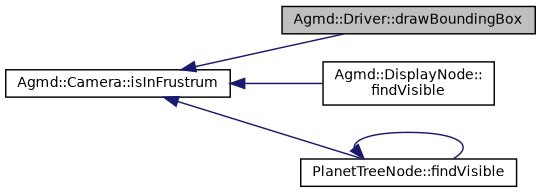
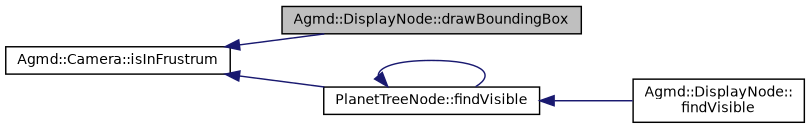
node "Agmd::Driver::drawBoundingBox": label "Agmd::Driver::drawBoundingBox" -> "Agmd::DisplayNode::drawBoundingBox"
edge "Agmd::DisplayNode:: findVisible" -> "Agmd::Camera::isInFrustrum": now "Agmd::DisplayNode:: findVisible" -> "PlanetTreeNode::findVisible"
